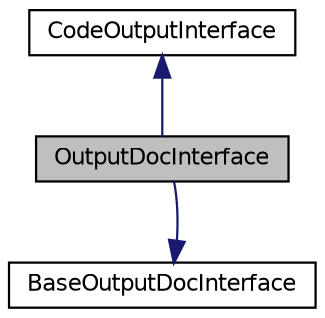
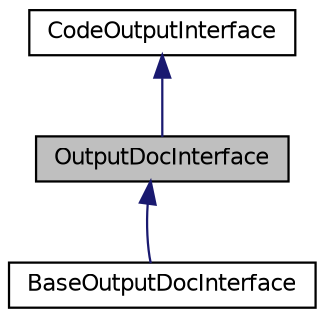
edge "OutputDocInterface" -> "BaseOutputDocInterface": reversed
